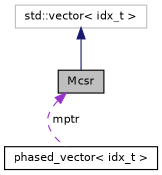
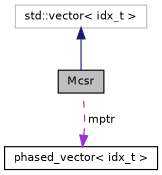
edge "phased_vector< idx_t >" -> "Mcsr": reversed
